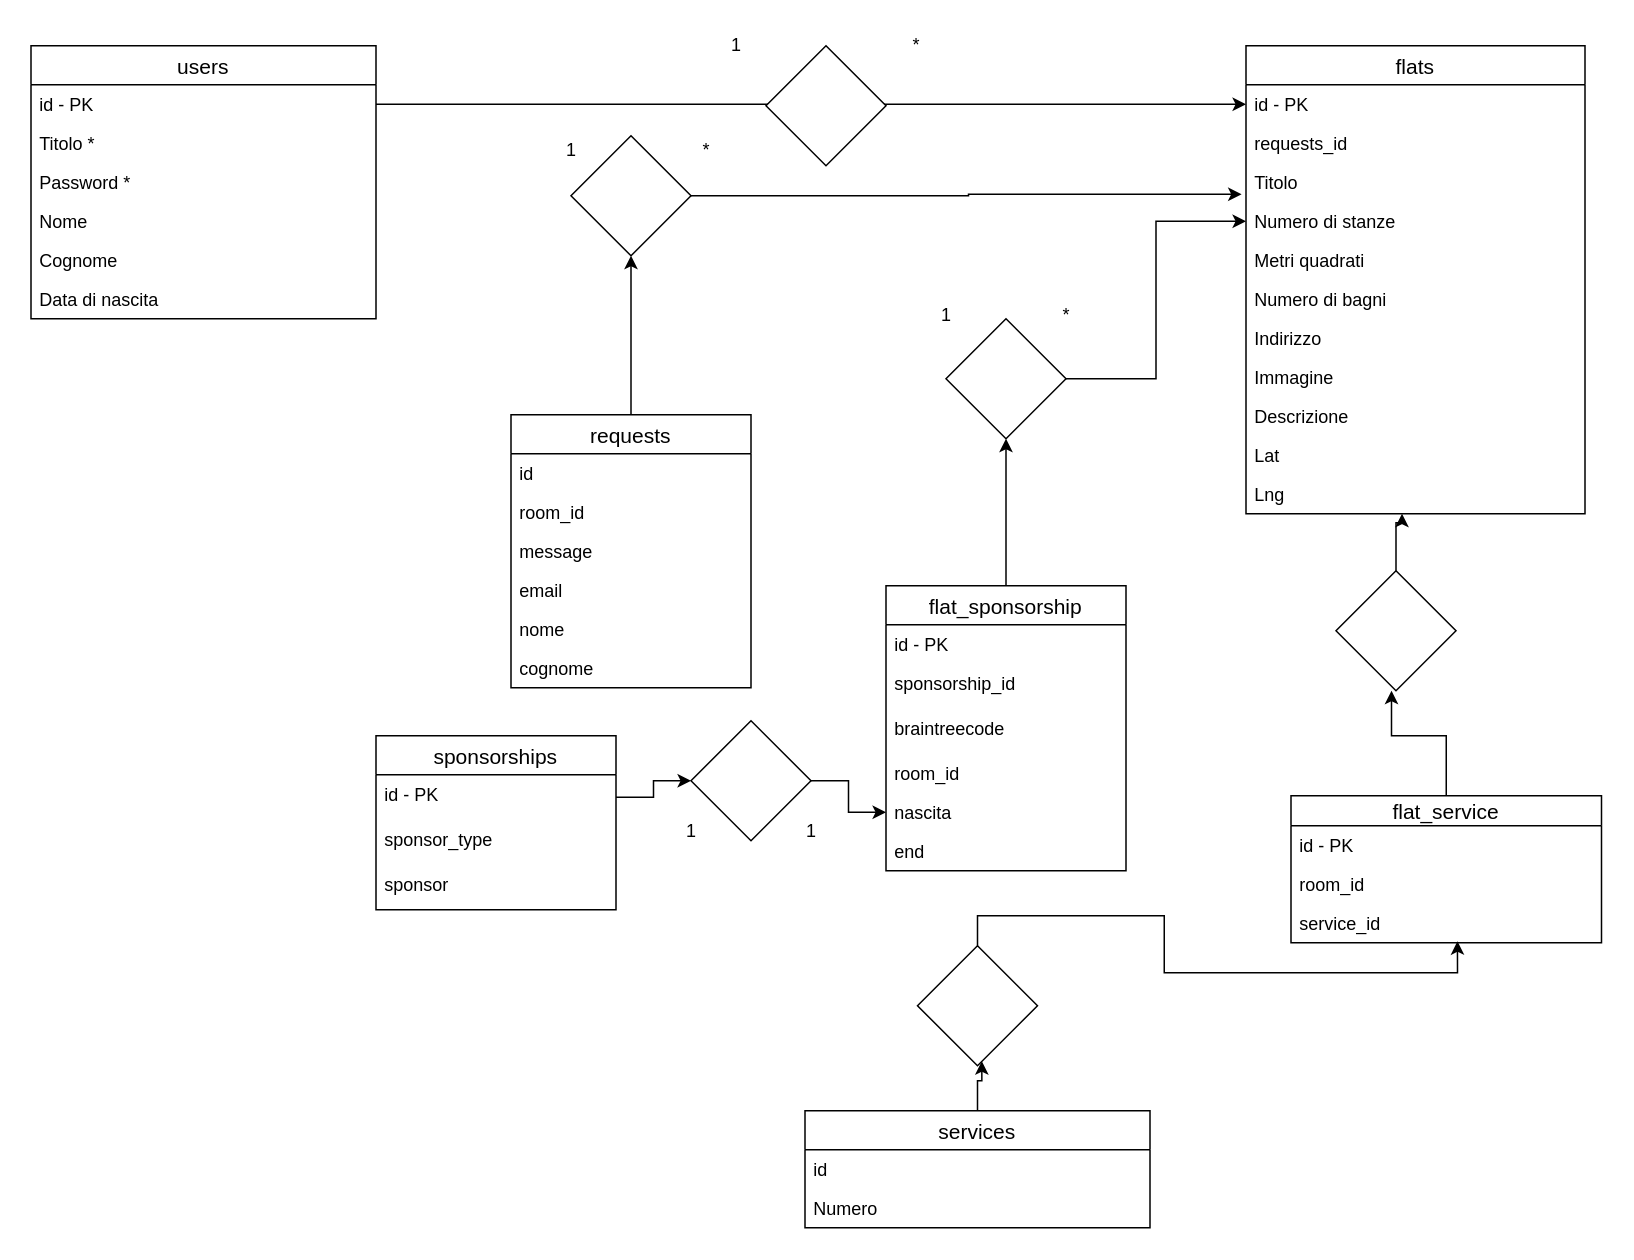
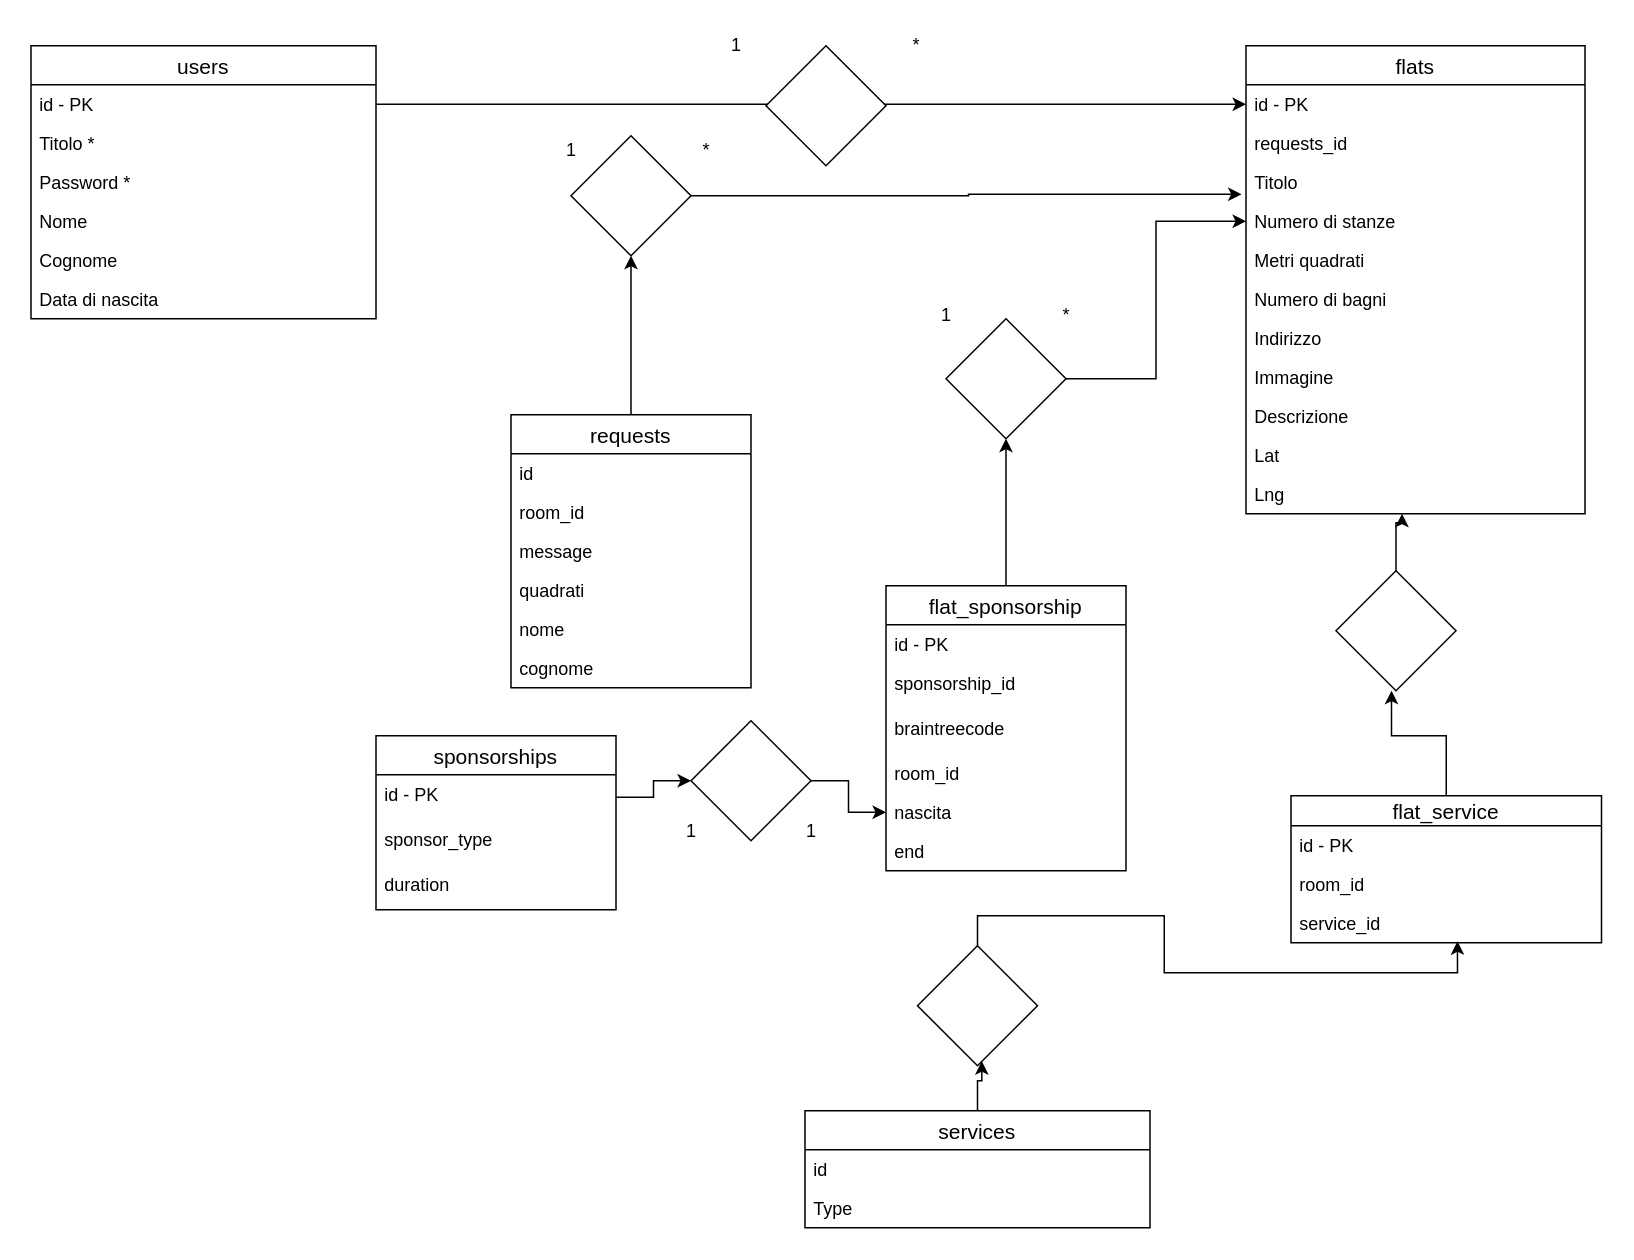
node "email": label "email" -> "quadrati"
node "sponsor": label "sponsor" -> "duration"
node "Numero": label "Numero" -> "Type"
